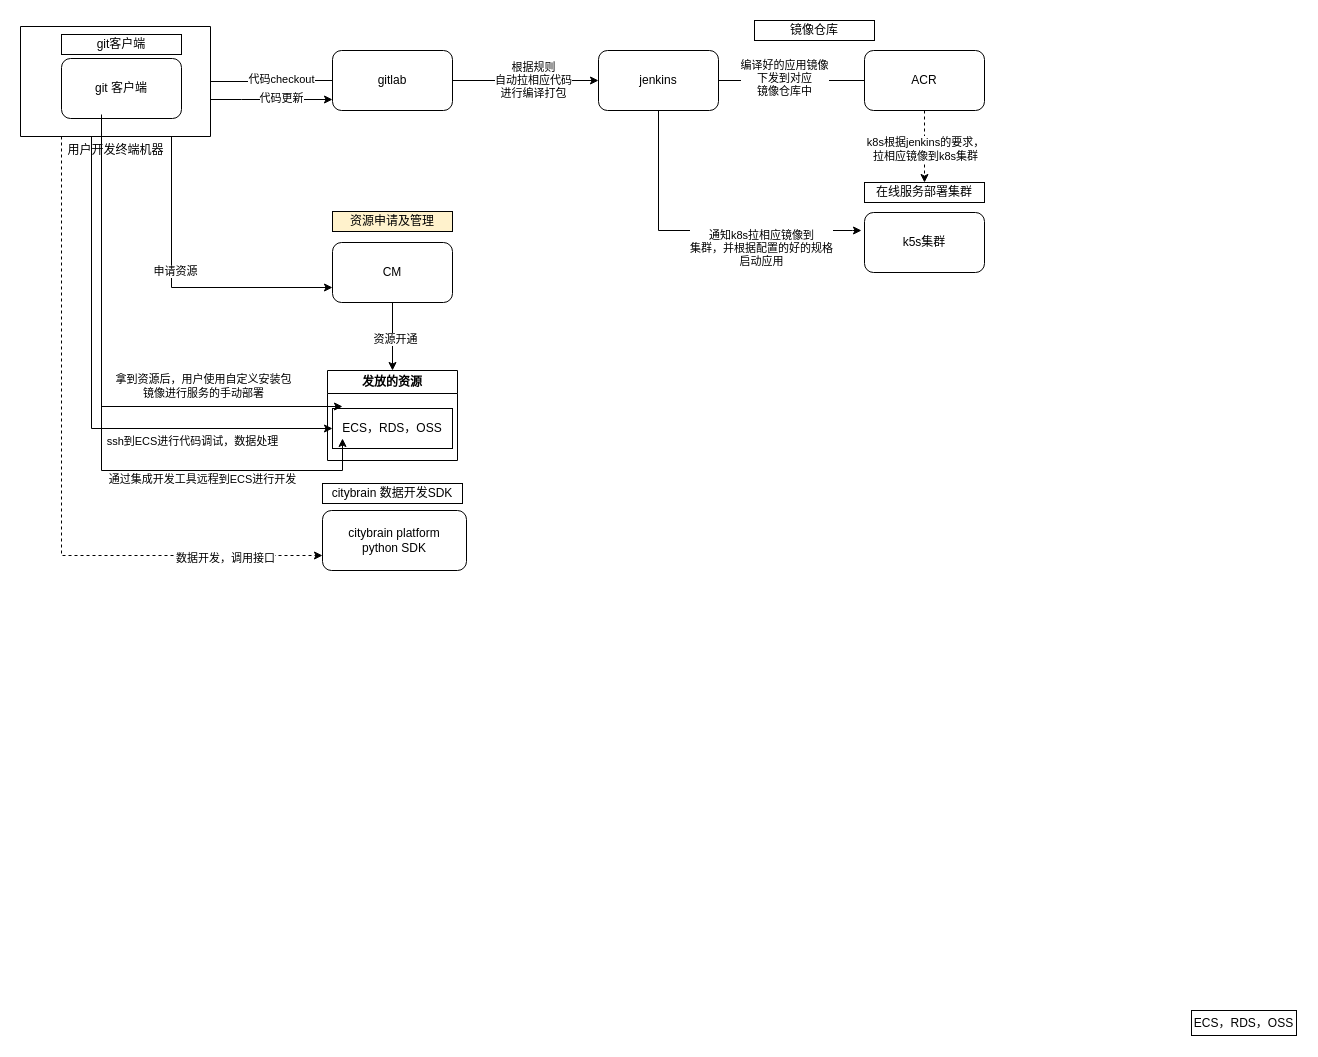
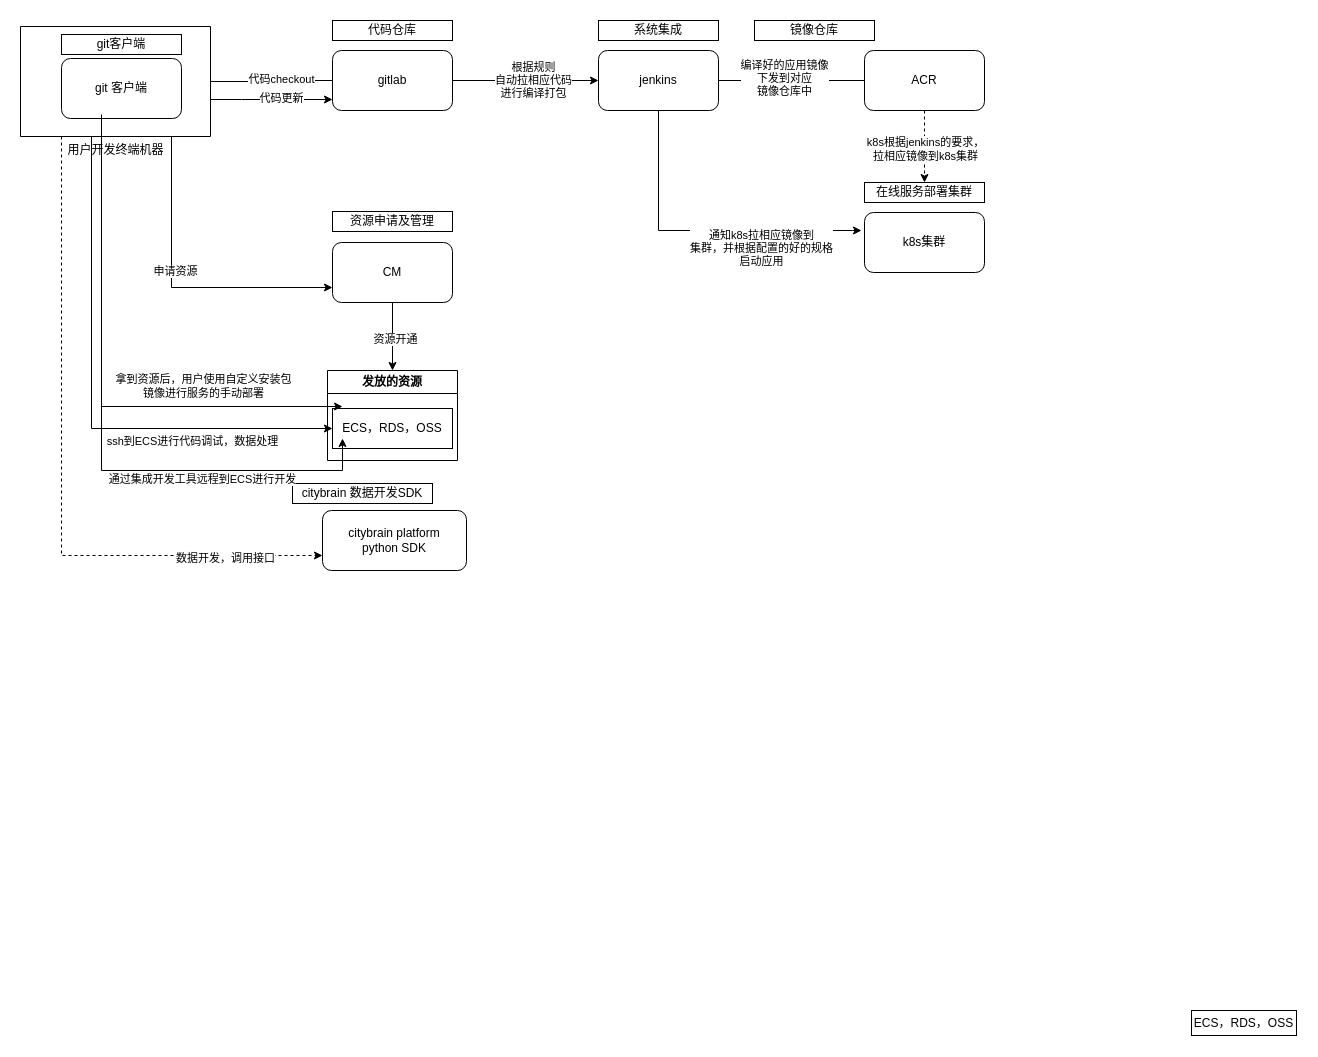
node "代码仓库": added
node "系统集成": added
node "资源申请及管理": fillcolor #fff2cc -> #ffffff
node "k5s集群": label "k5s集群" -> "k8s集群"
node "citybrain 数据开发SDK": moved (393, 494) -> (363, 494)
